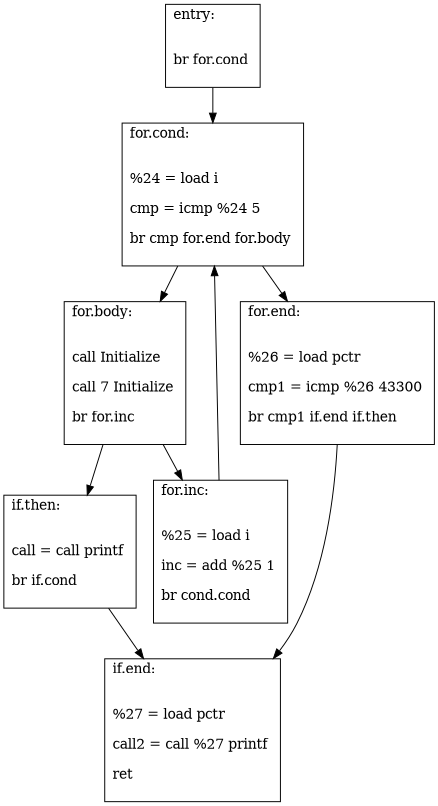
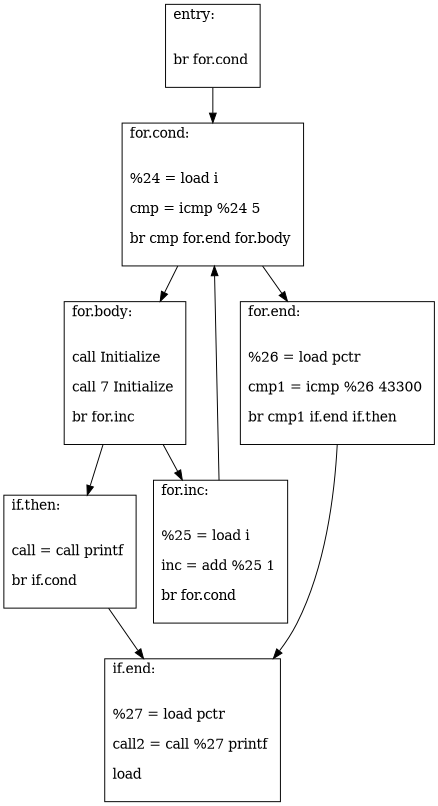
node "for.inc:": text "br cond.cond" -> "br for.cond"
node "if.end:": text "ret" -> "load"
